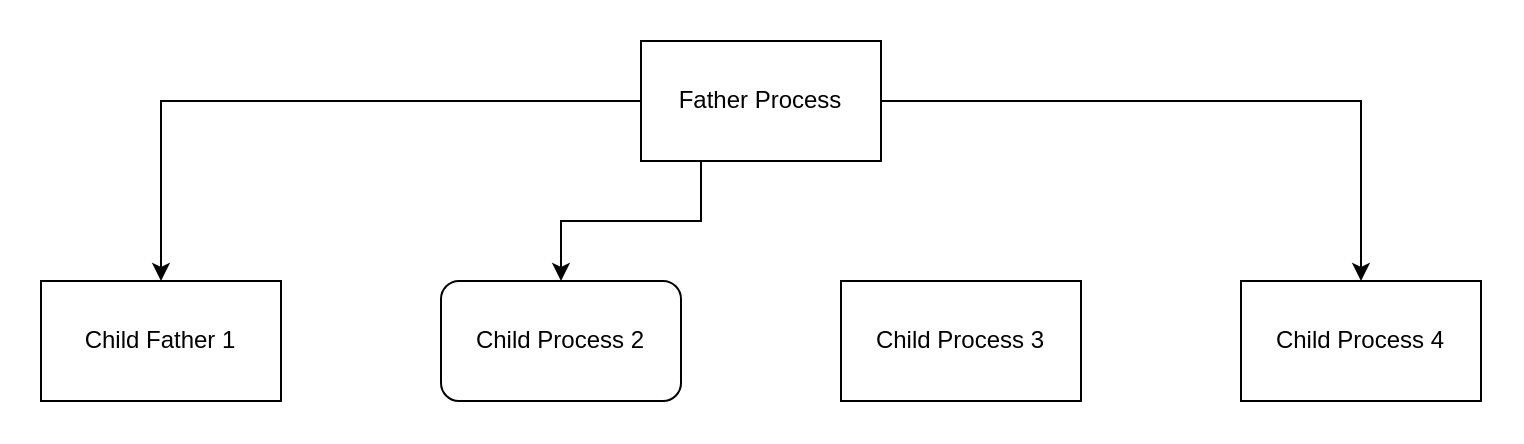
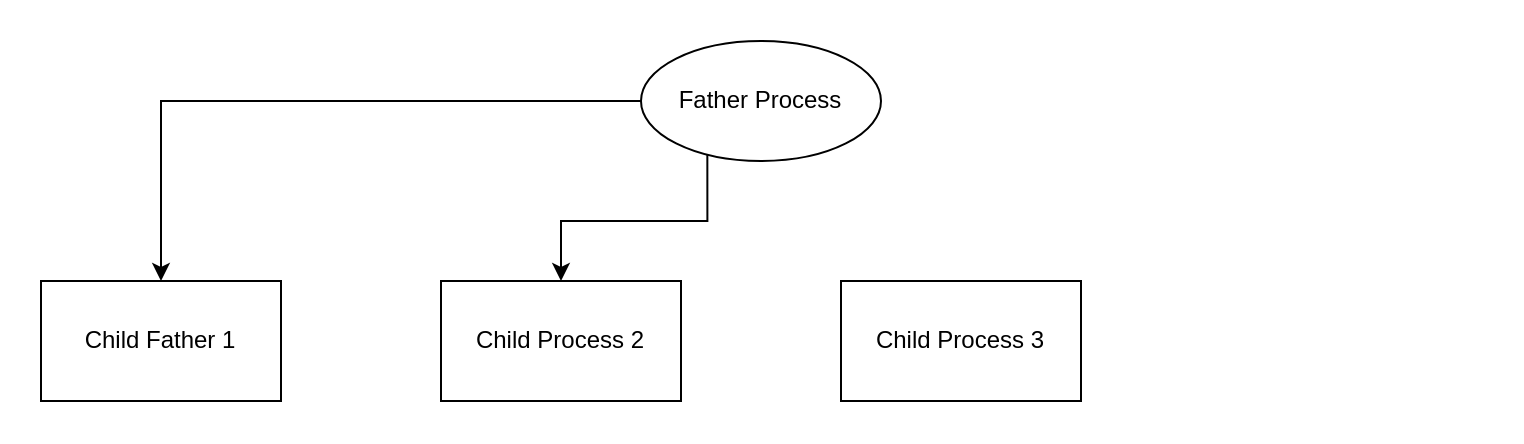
node "Father Process": shape rectangle -> ellipse
edge "Father Process" -> "Child Process 4": removed
node "Child Process 2": shape rounded rectangle -> rectangle
node "Child Process 4": removed
